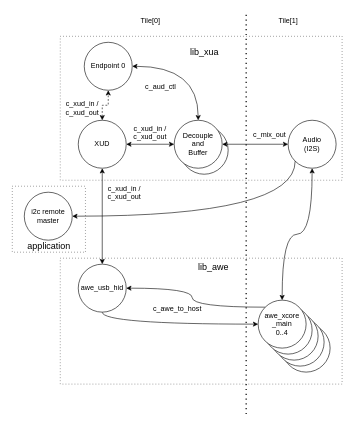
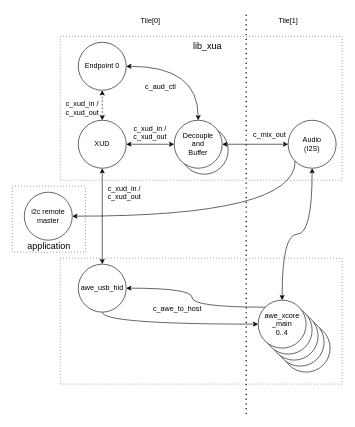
node "lib_xua": moved (204, 51) -> (207, 45)
node "Endpoint 0": moved (108, 66) -> (102, 66)
node "lib_awe": removed
